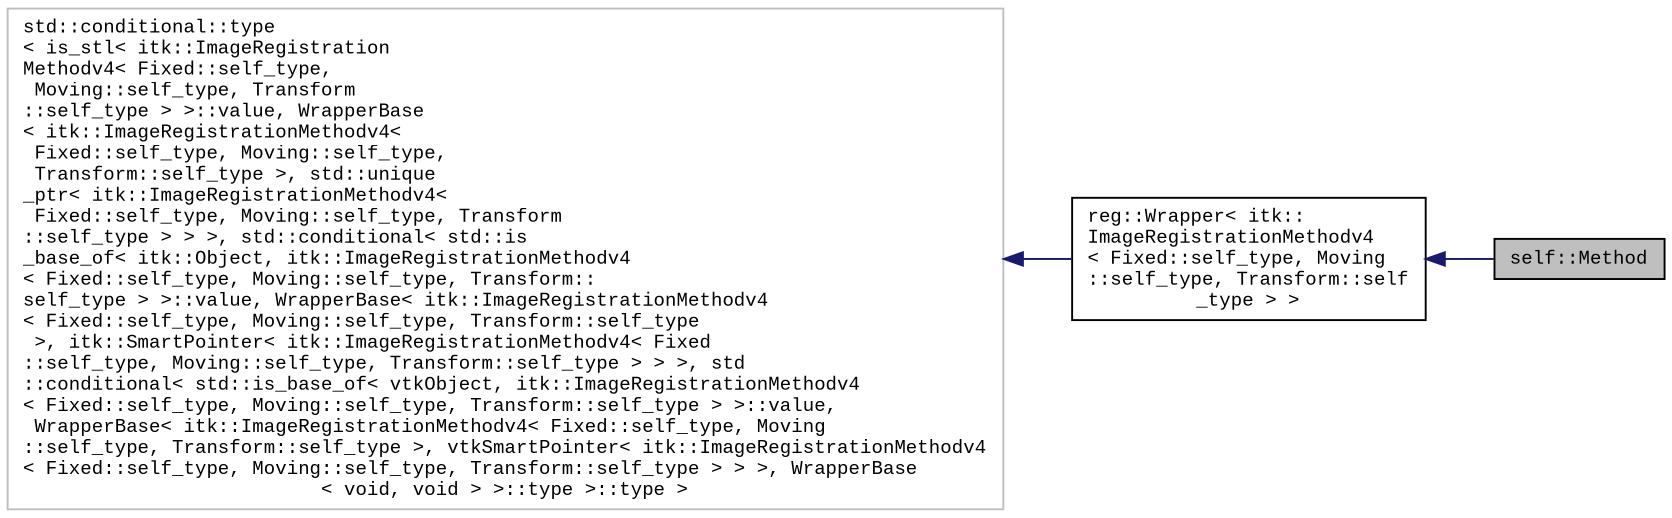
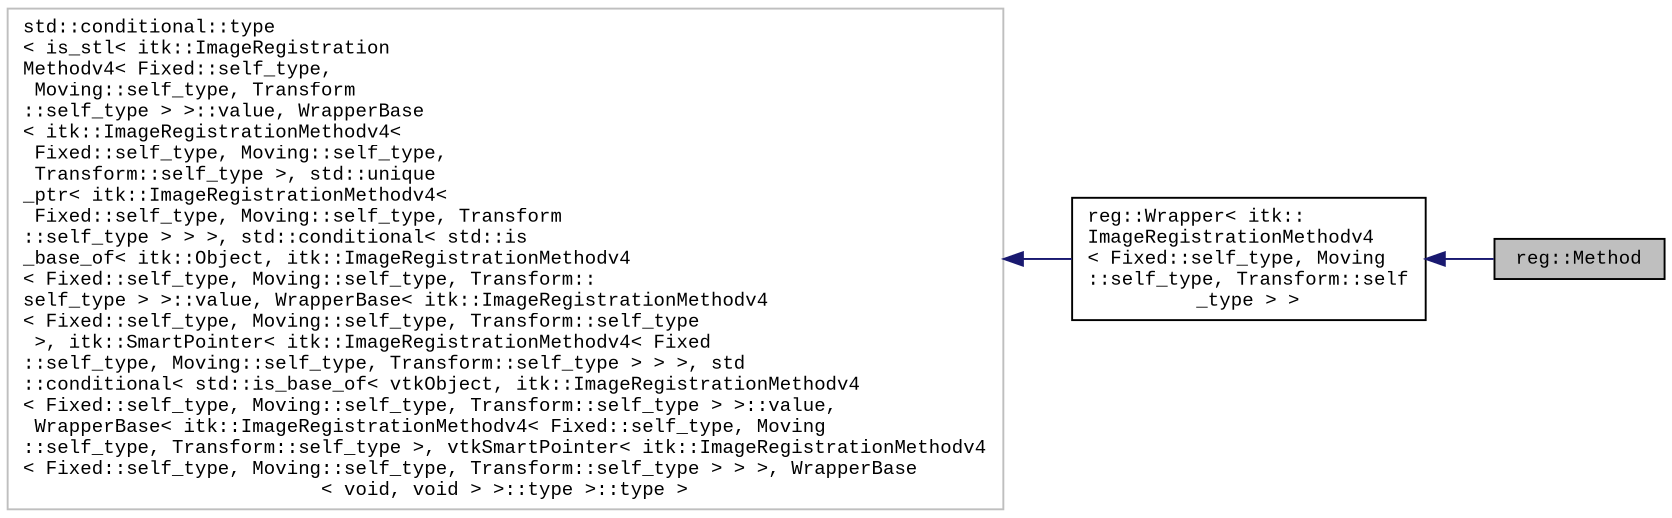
node "self::Method": label "self::Method" -> "reg::Method"
